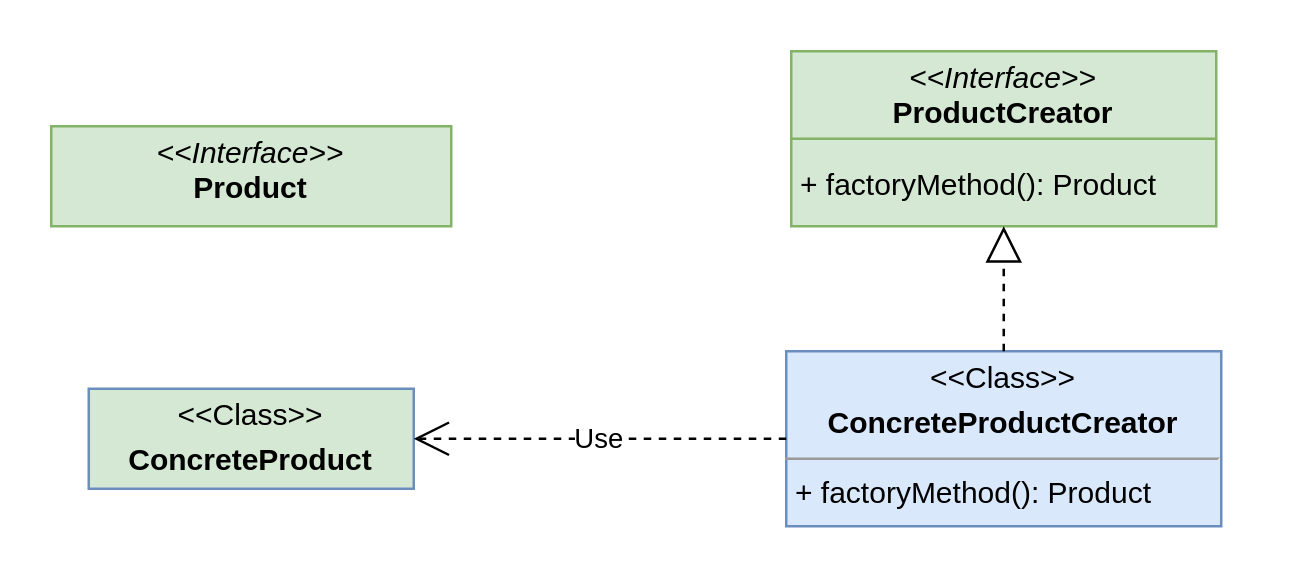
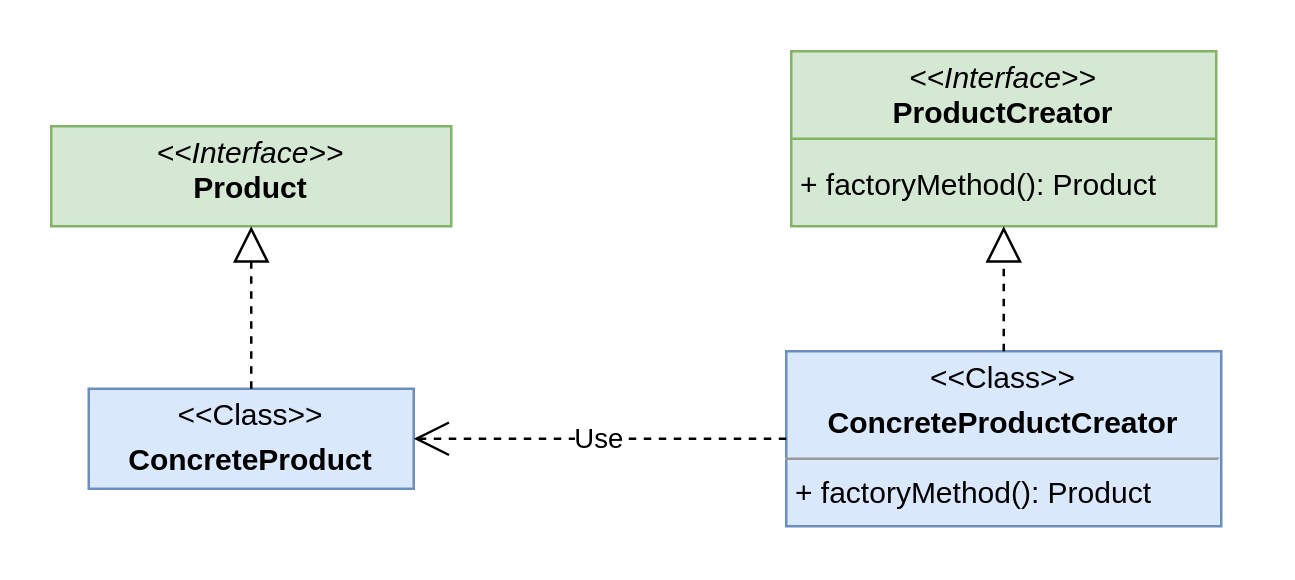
edge "<<Class>> ConcreteProduct" -> "<<Interface>> Product": added
node "<<Class>> ConcreteProduct": fillcolor #d5e8d4 -> #dae8fc
